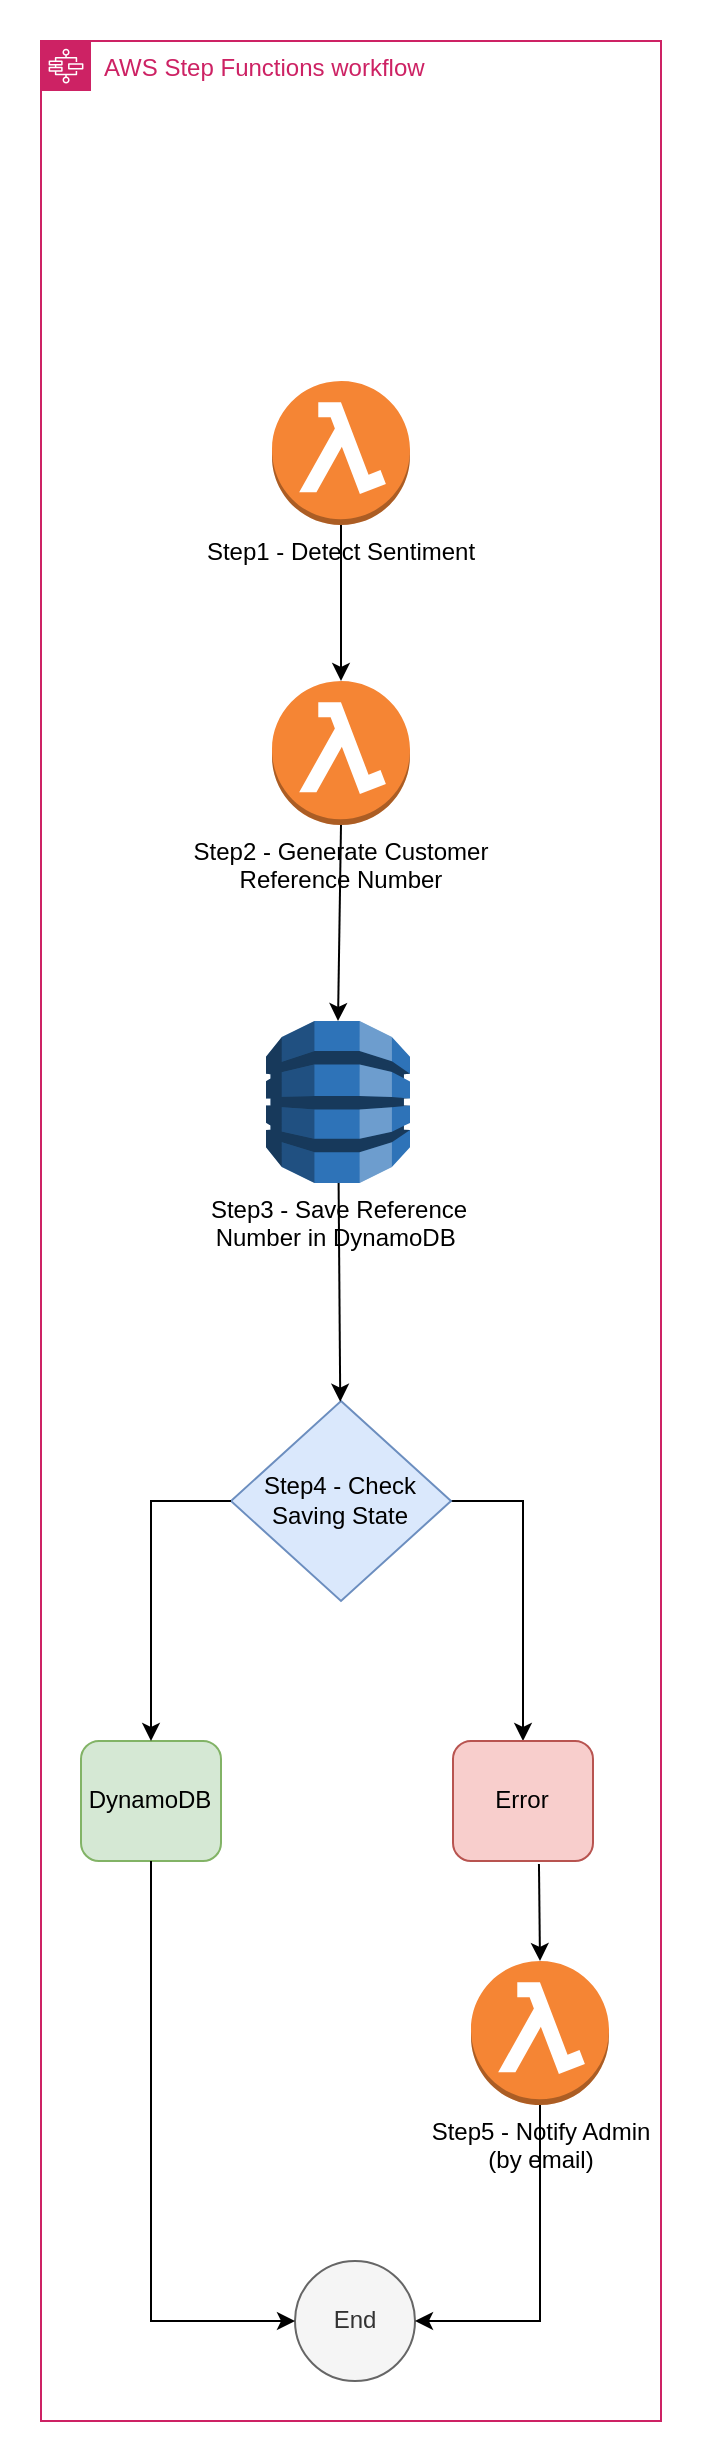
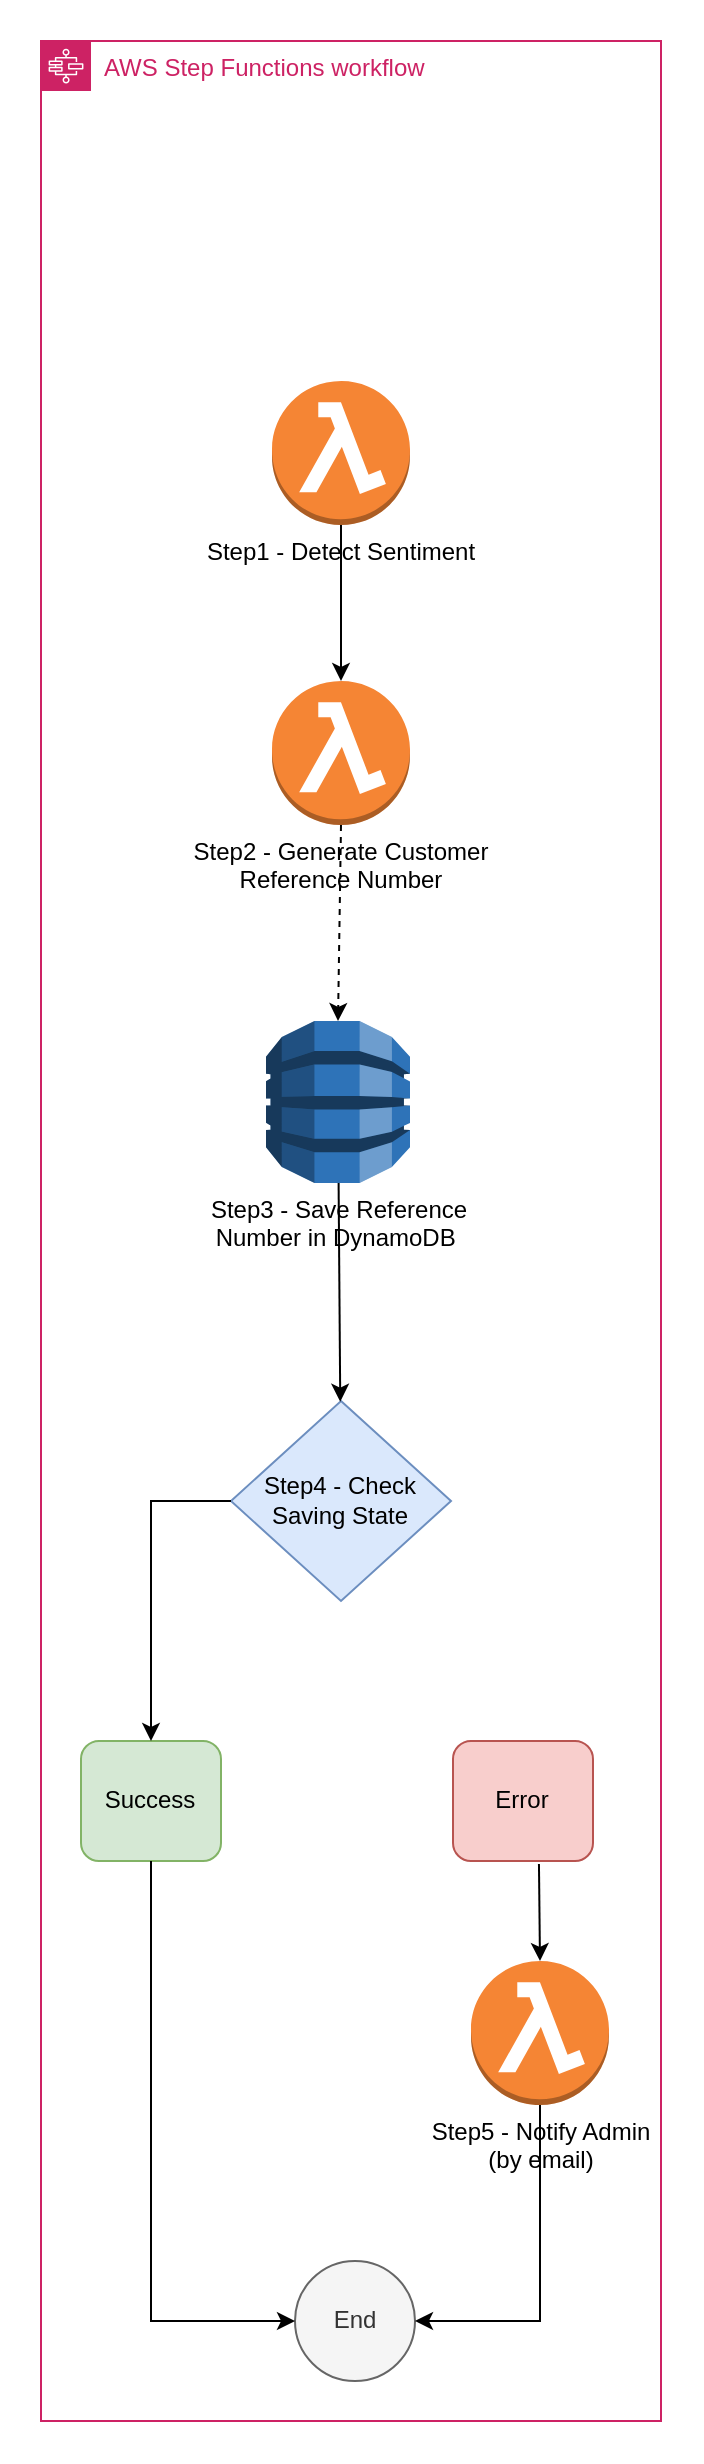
edge "Step2 - Generate Customer Reference Number" -> "Step3 - Save Reference Number in DynamoDB": style solid -> dashed
edge "Step4 - Check Saving State" -> "Error": removed
node "DynamoDB": label "DynamoDB" -> "Success"
